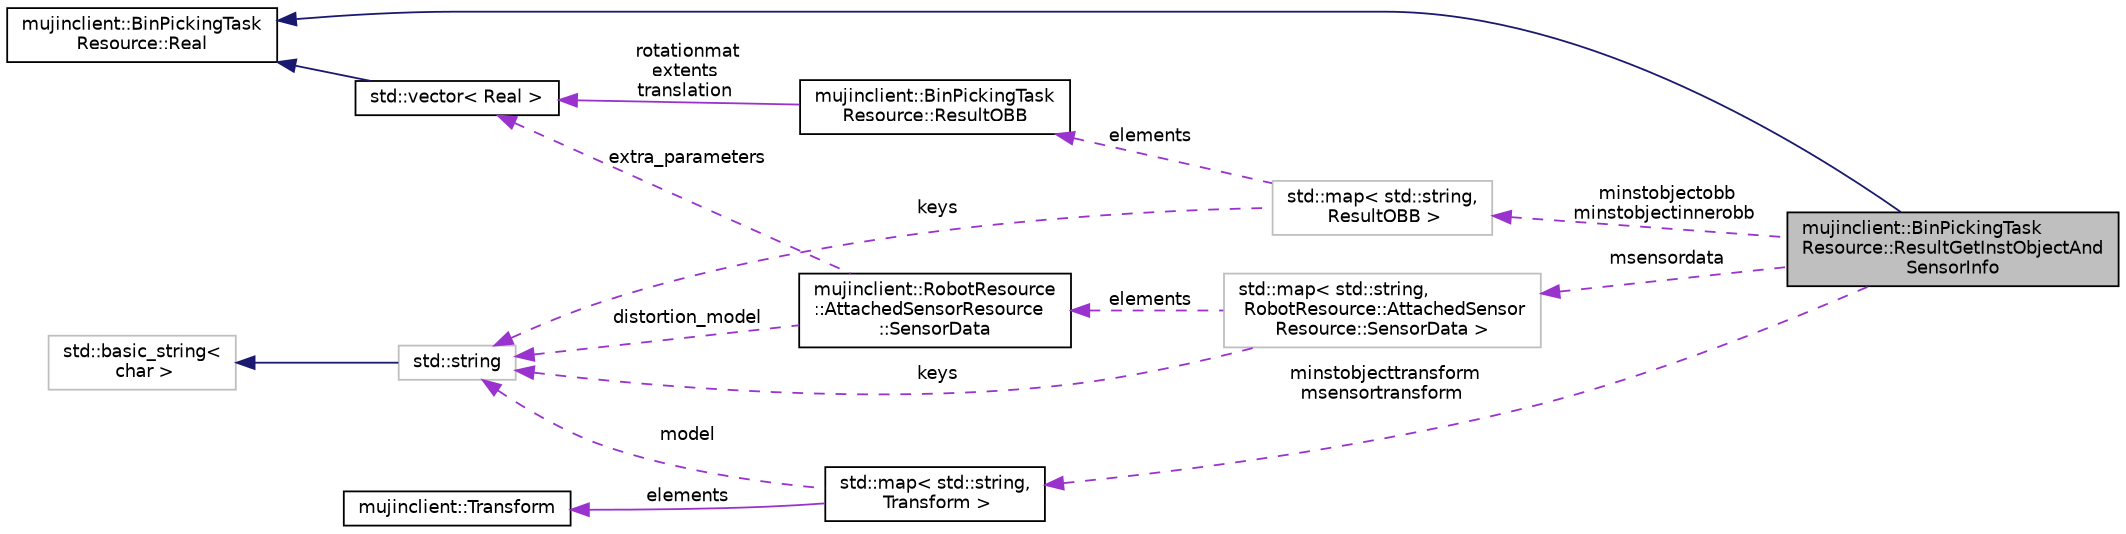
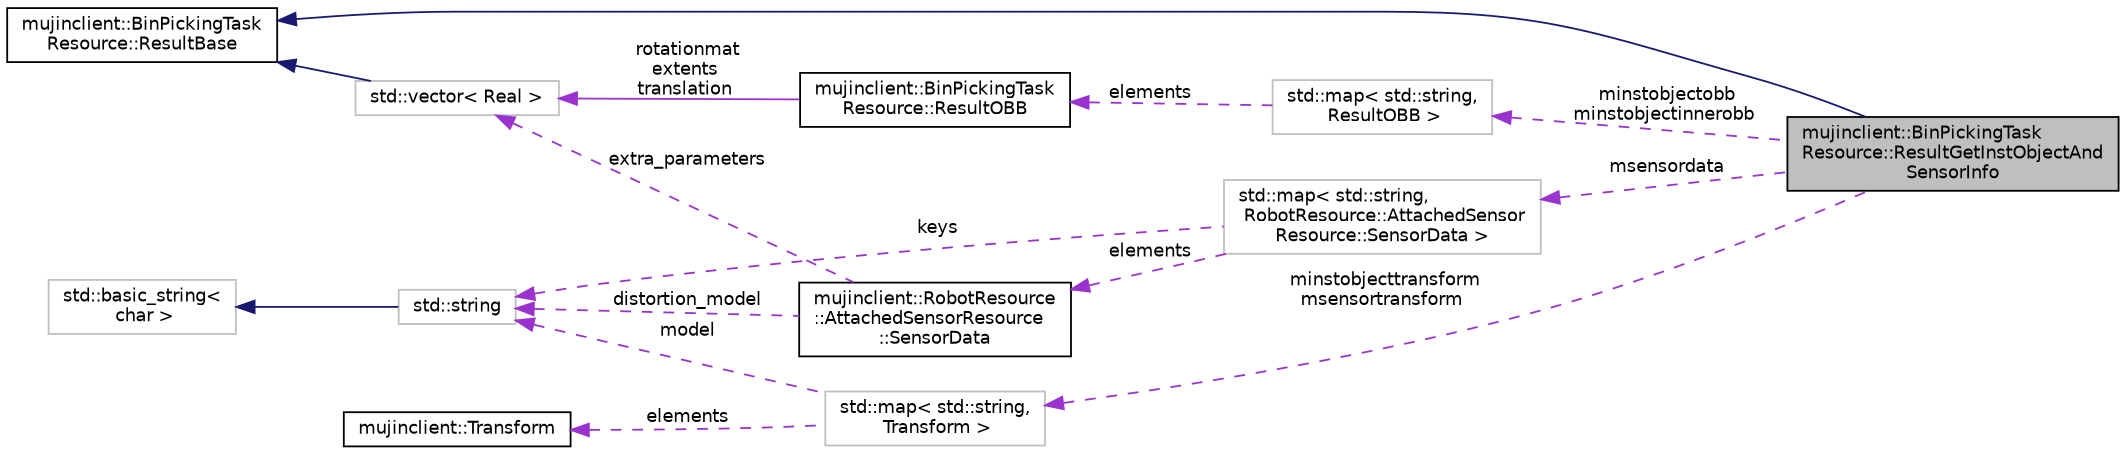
node "mujinclient::BinPickingTask Resource::Real": label "mujinclient::BinPickingTask Resource::Real" -> "mujinclient::BinPickingTask Resource::ResultBase"
node "std::vector< Real >": color black -> grey75
edge "std::map< std::string, ResultOBB >" -> "std::string": removed, label "keys"
node "std::map< std::string, Transform >": color black -> grey75
edge "std::map< std::string, Transform >" -> "mujinclient::Transform": style solid -> dashed
